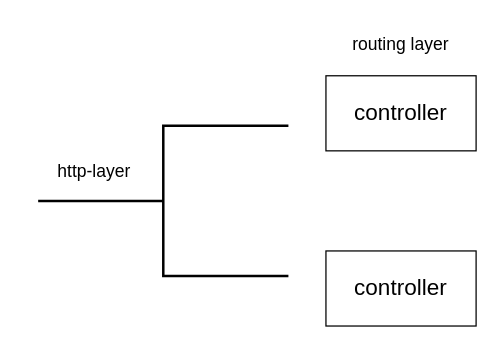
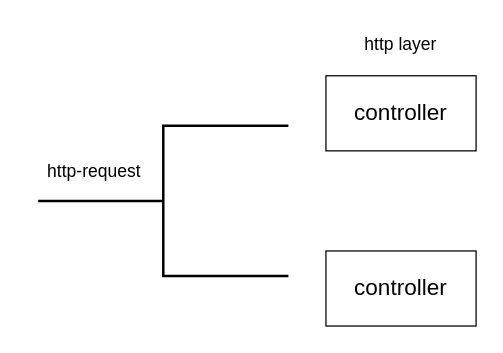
node "routing layer": label "routing layer" -> "http layer"
node "http-layer": label "http-layer" -> "http-request"
